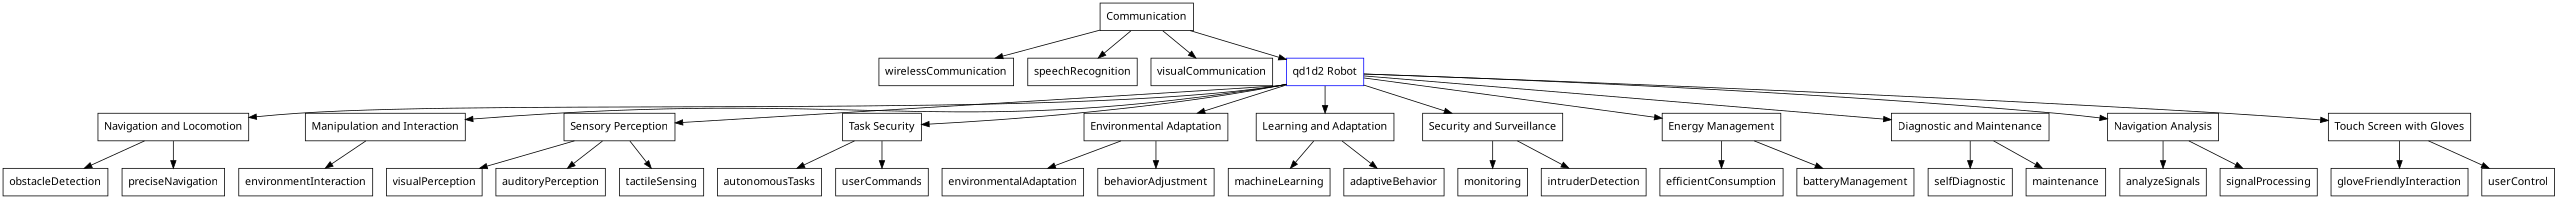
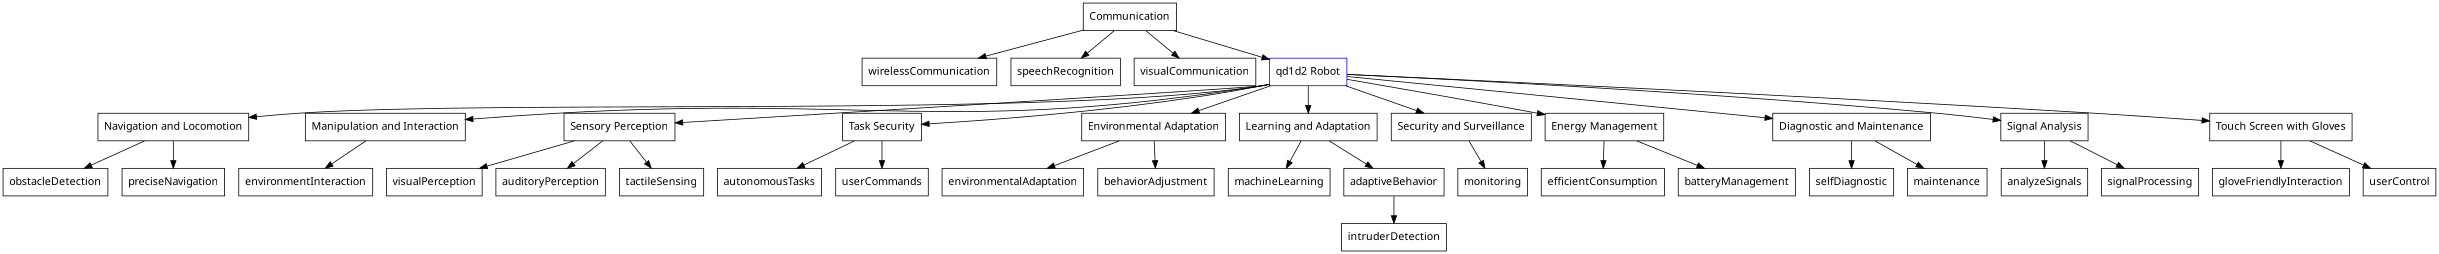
node "Navigation Analysis": label "Navigation Analysis" -> "Signal Analysis"
edge "Security and Surveillance" -> "intruderDetection": now "adaptiveBehavior" -> "intruderDetection"
